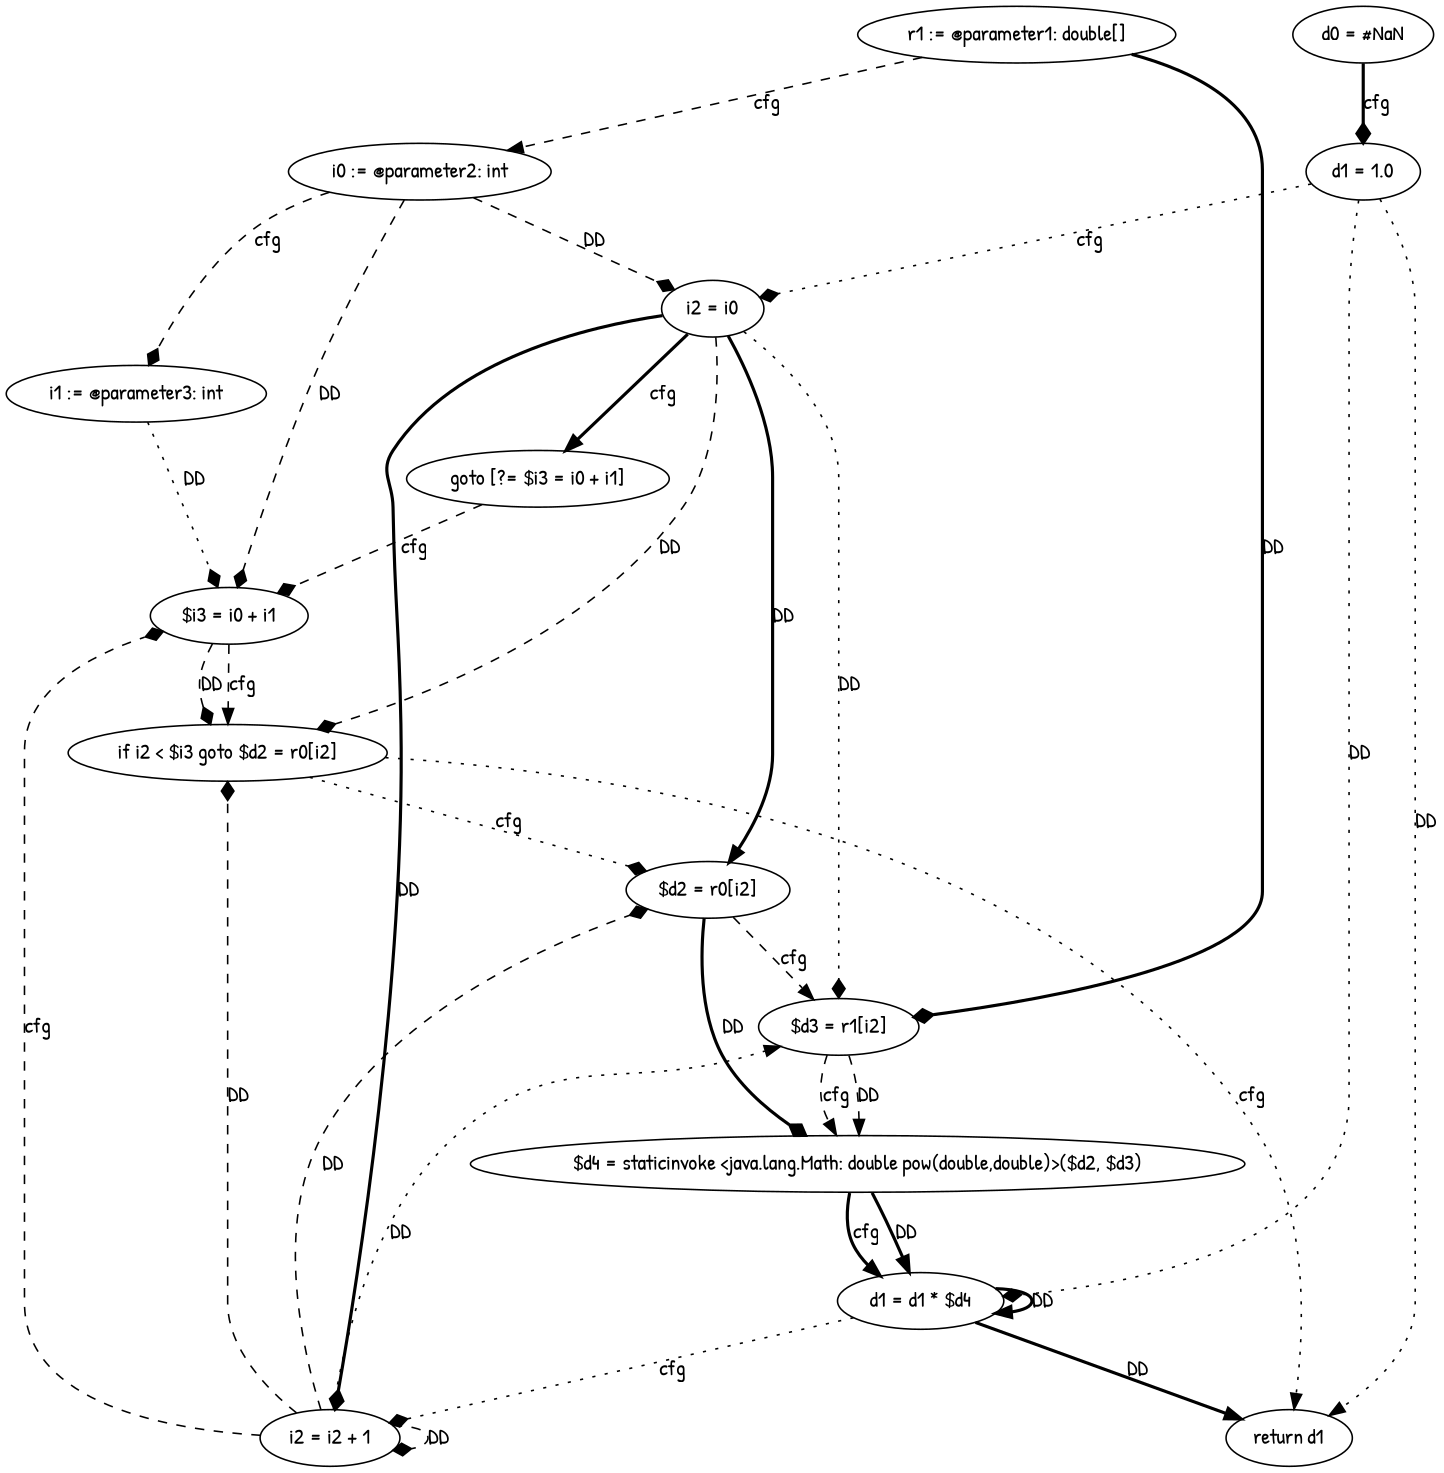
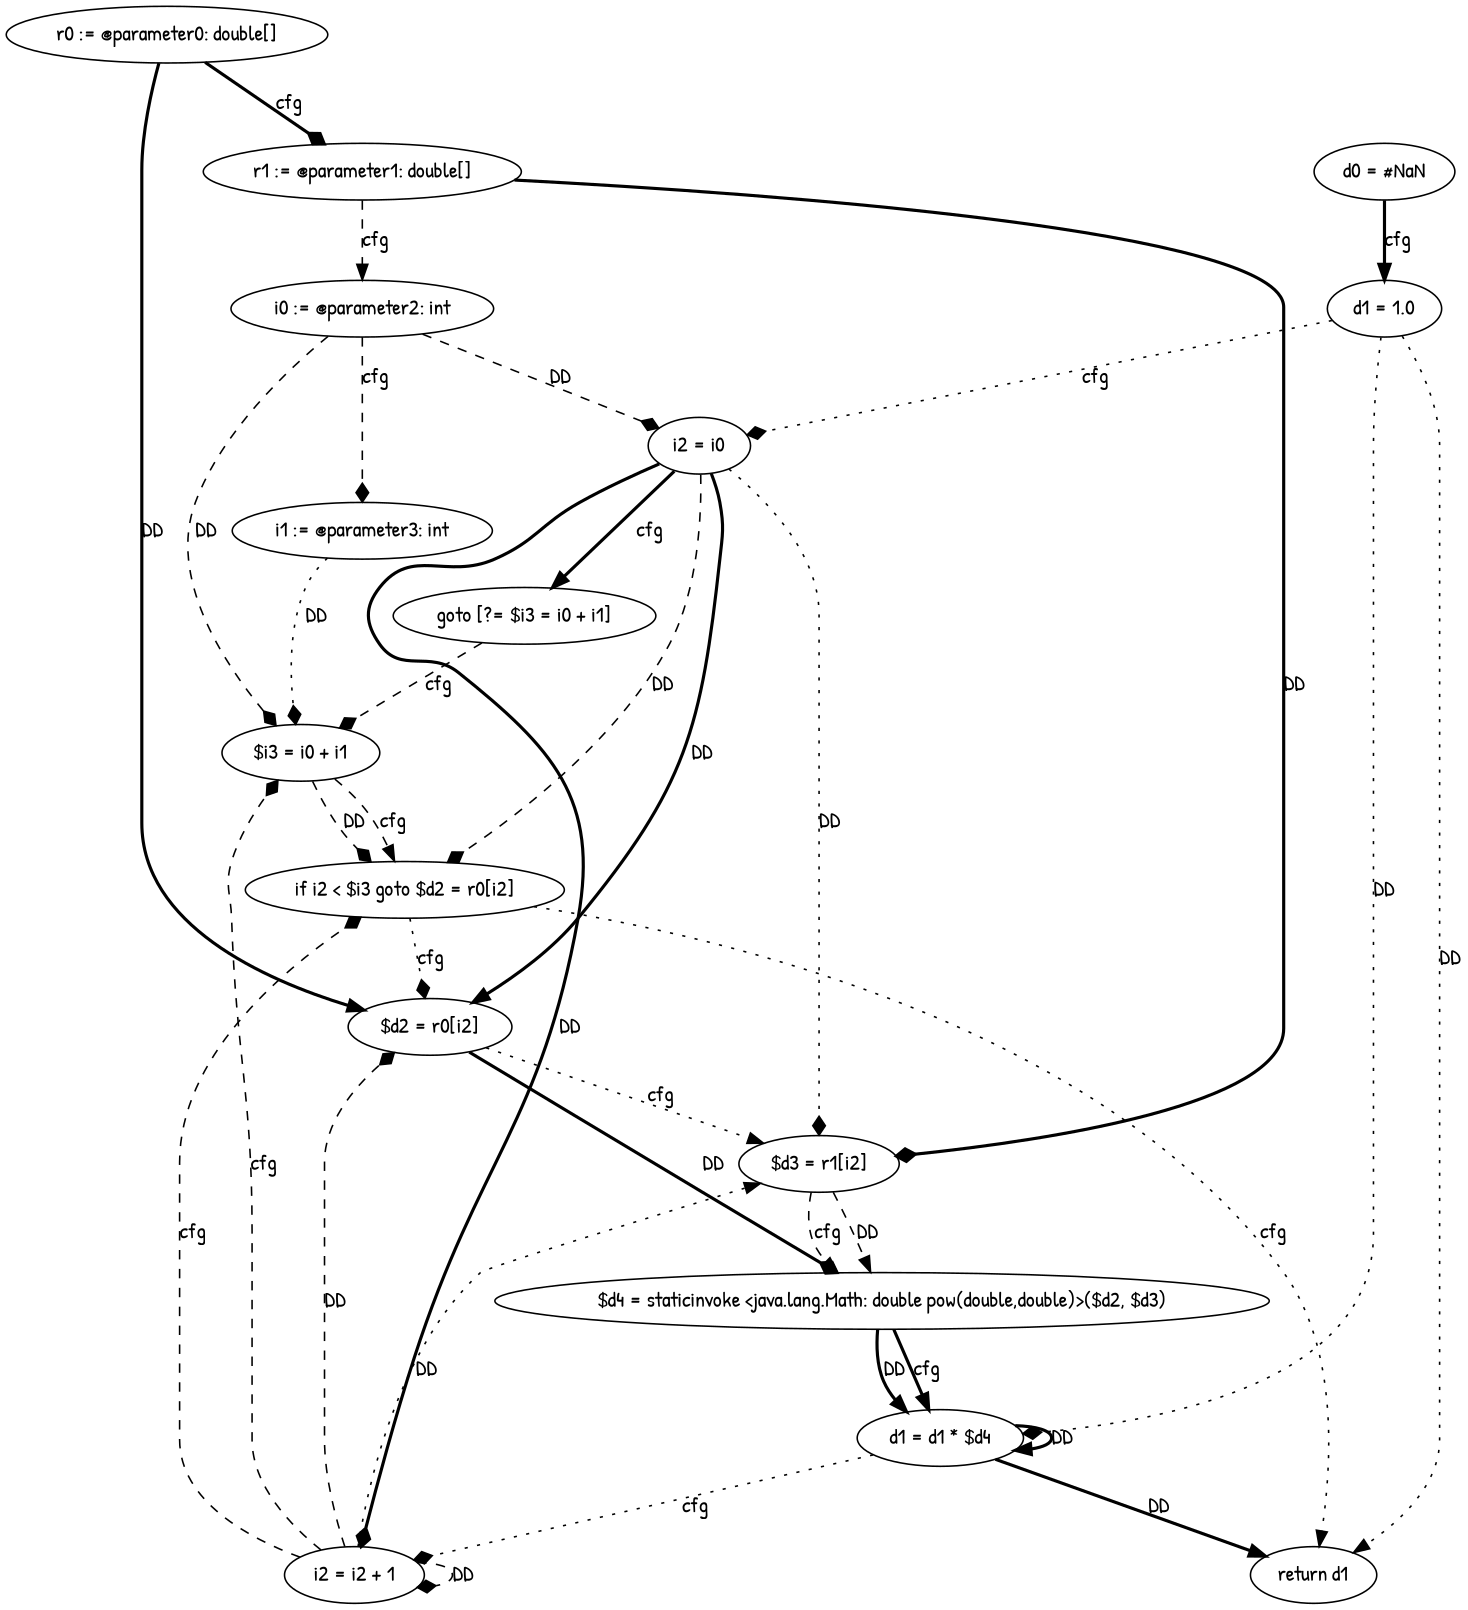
node "r0 := @parameter0: double[]": added
edge "d0 = #NaN" -> "d1 = 1.0": arrowhead diamond -> normal
edge "$d2 = r0[i2]" -> "$d3 = r1[i2]": style dashed -> dotted
edge "i2 = i2 + 1" -> "if i2 < $i3 goto $d2 = r0[i2]": label "DD" -> "cfg"
